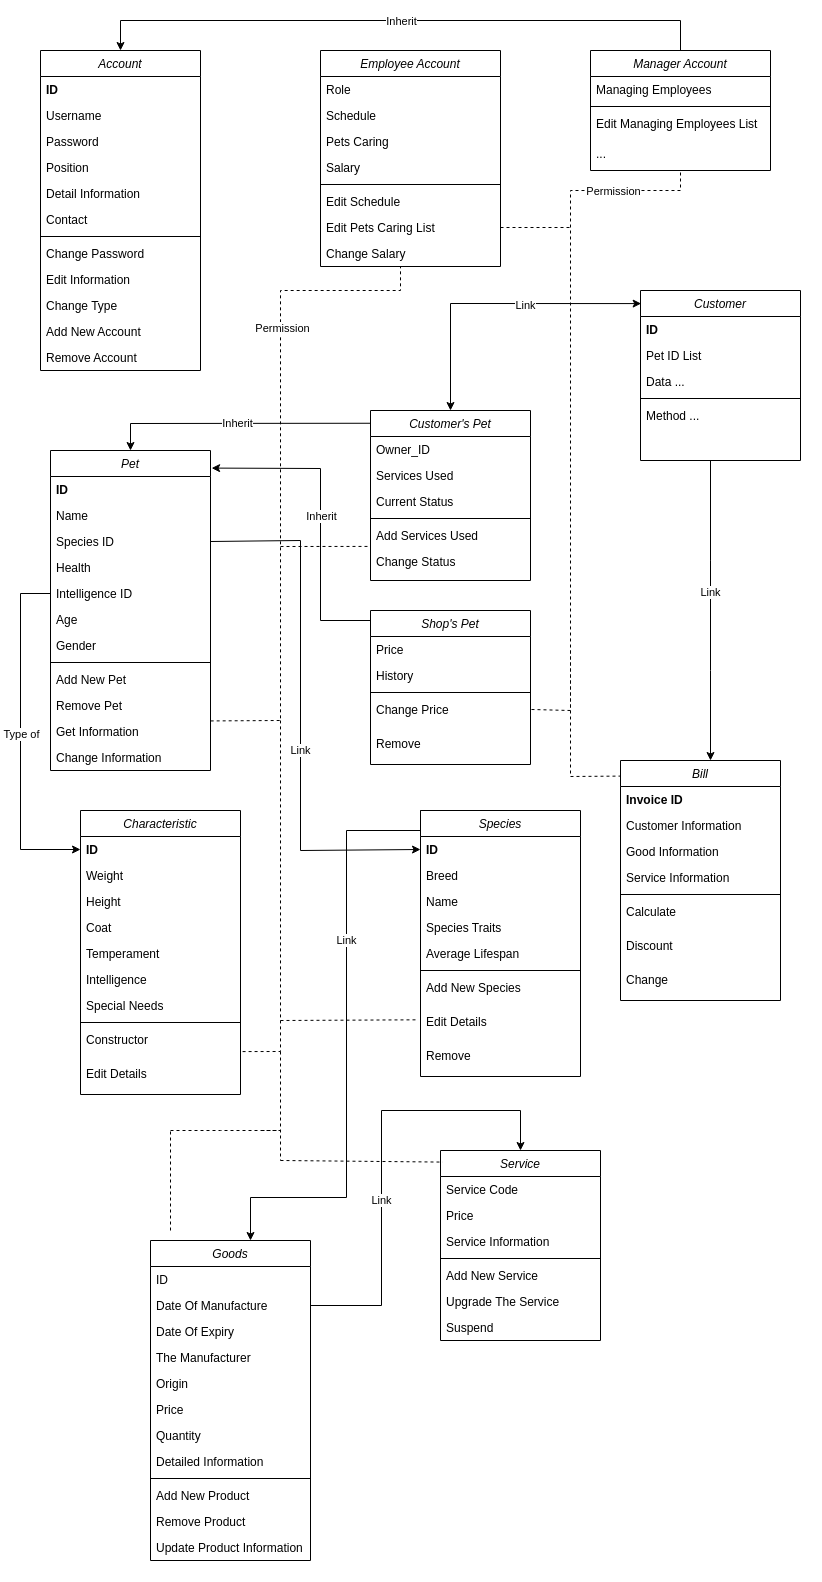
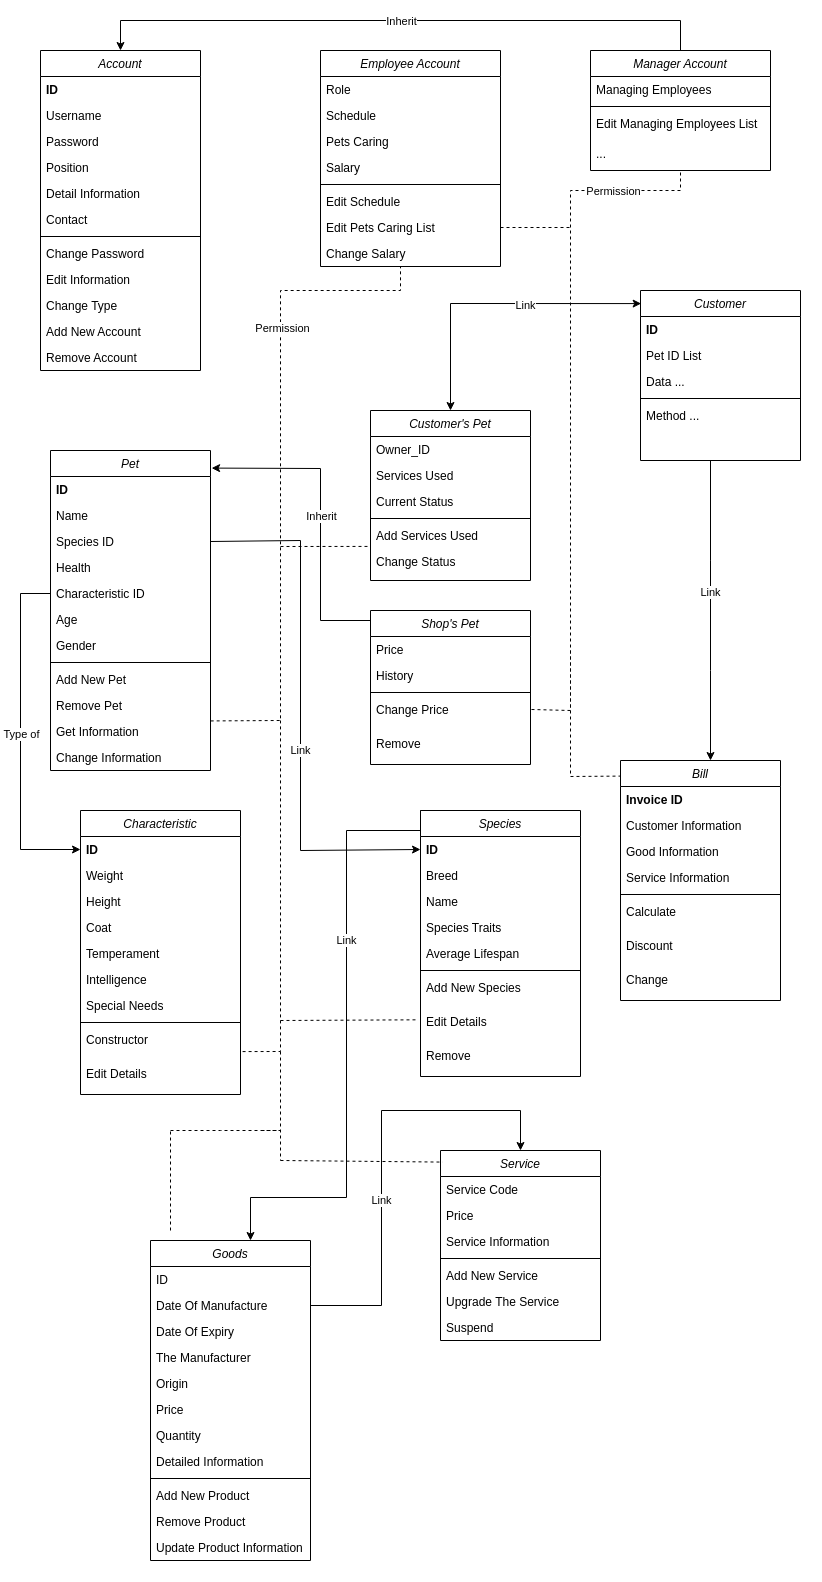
edge "Customer's Pet" -> "Pet": removed, label "Inherit"
node "Intelligence ID": label "Intelligence ID" -> "Characteristic ID"
